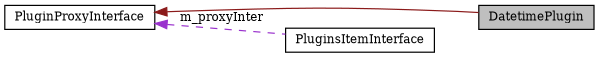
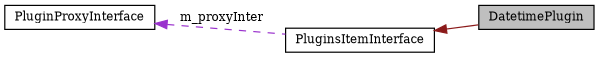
edge "DatetimePlugin" -> "PluginProxyInterface": now "DatetimePlugin" -> "PluginsItemInterface"
